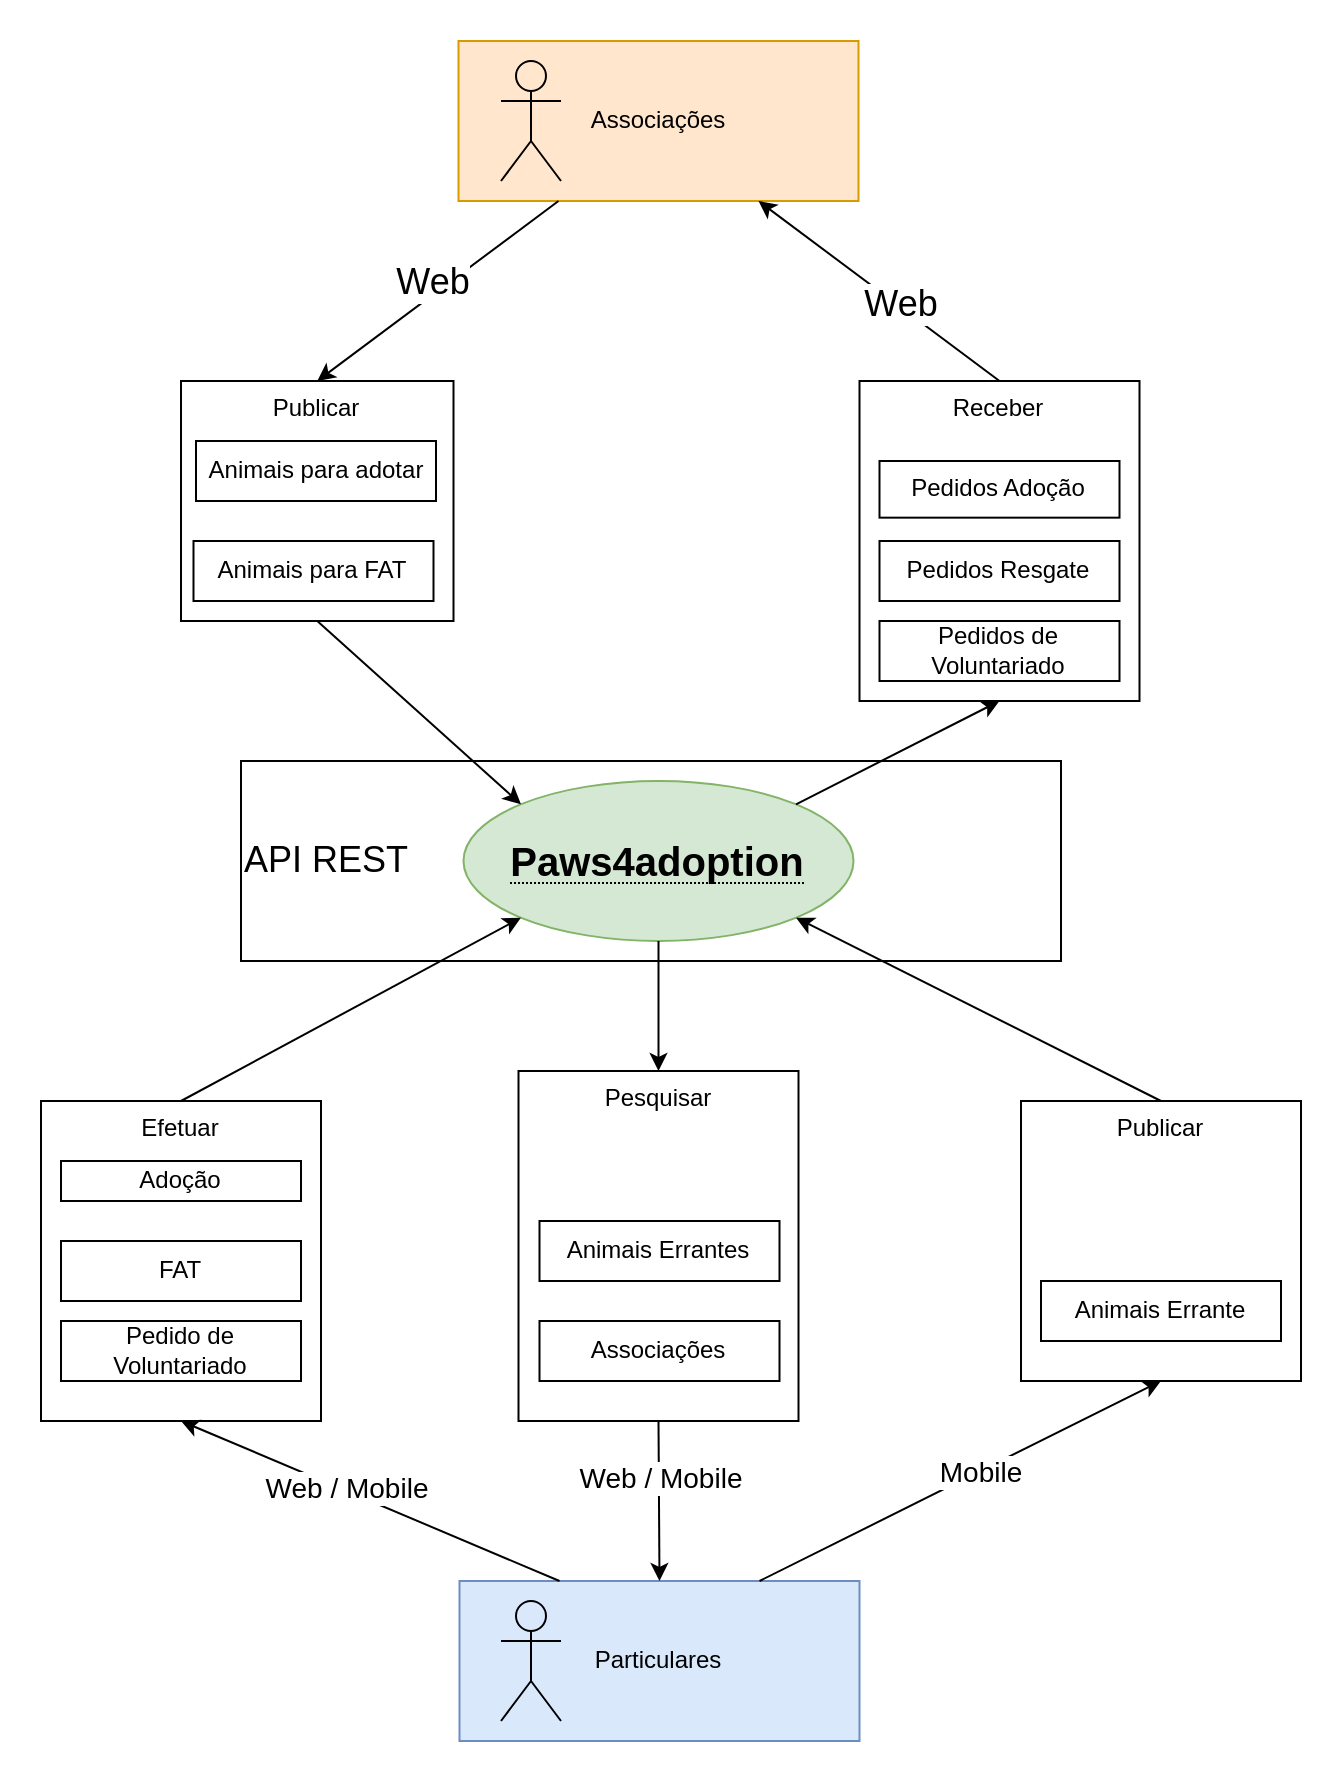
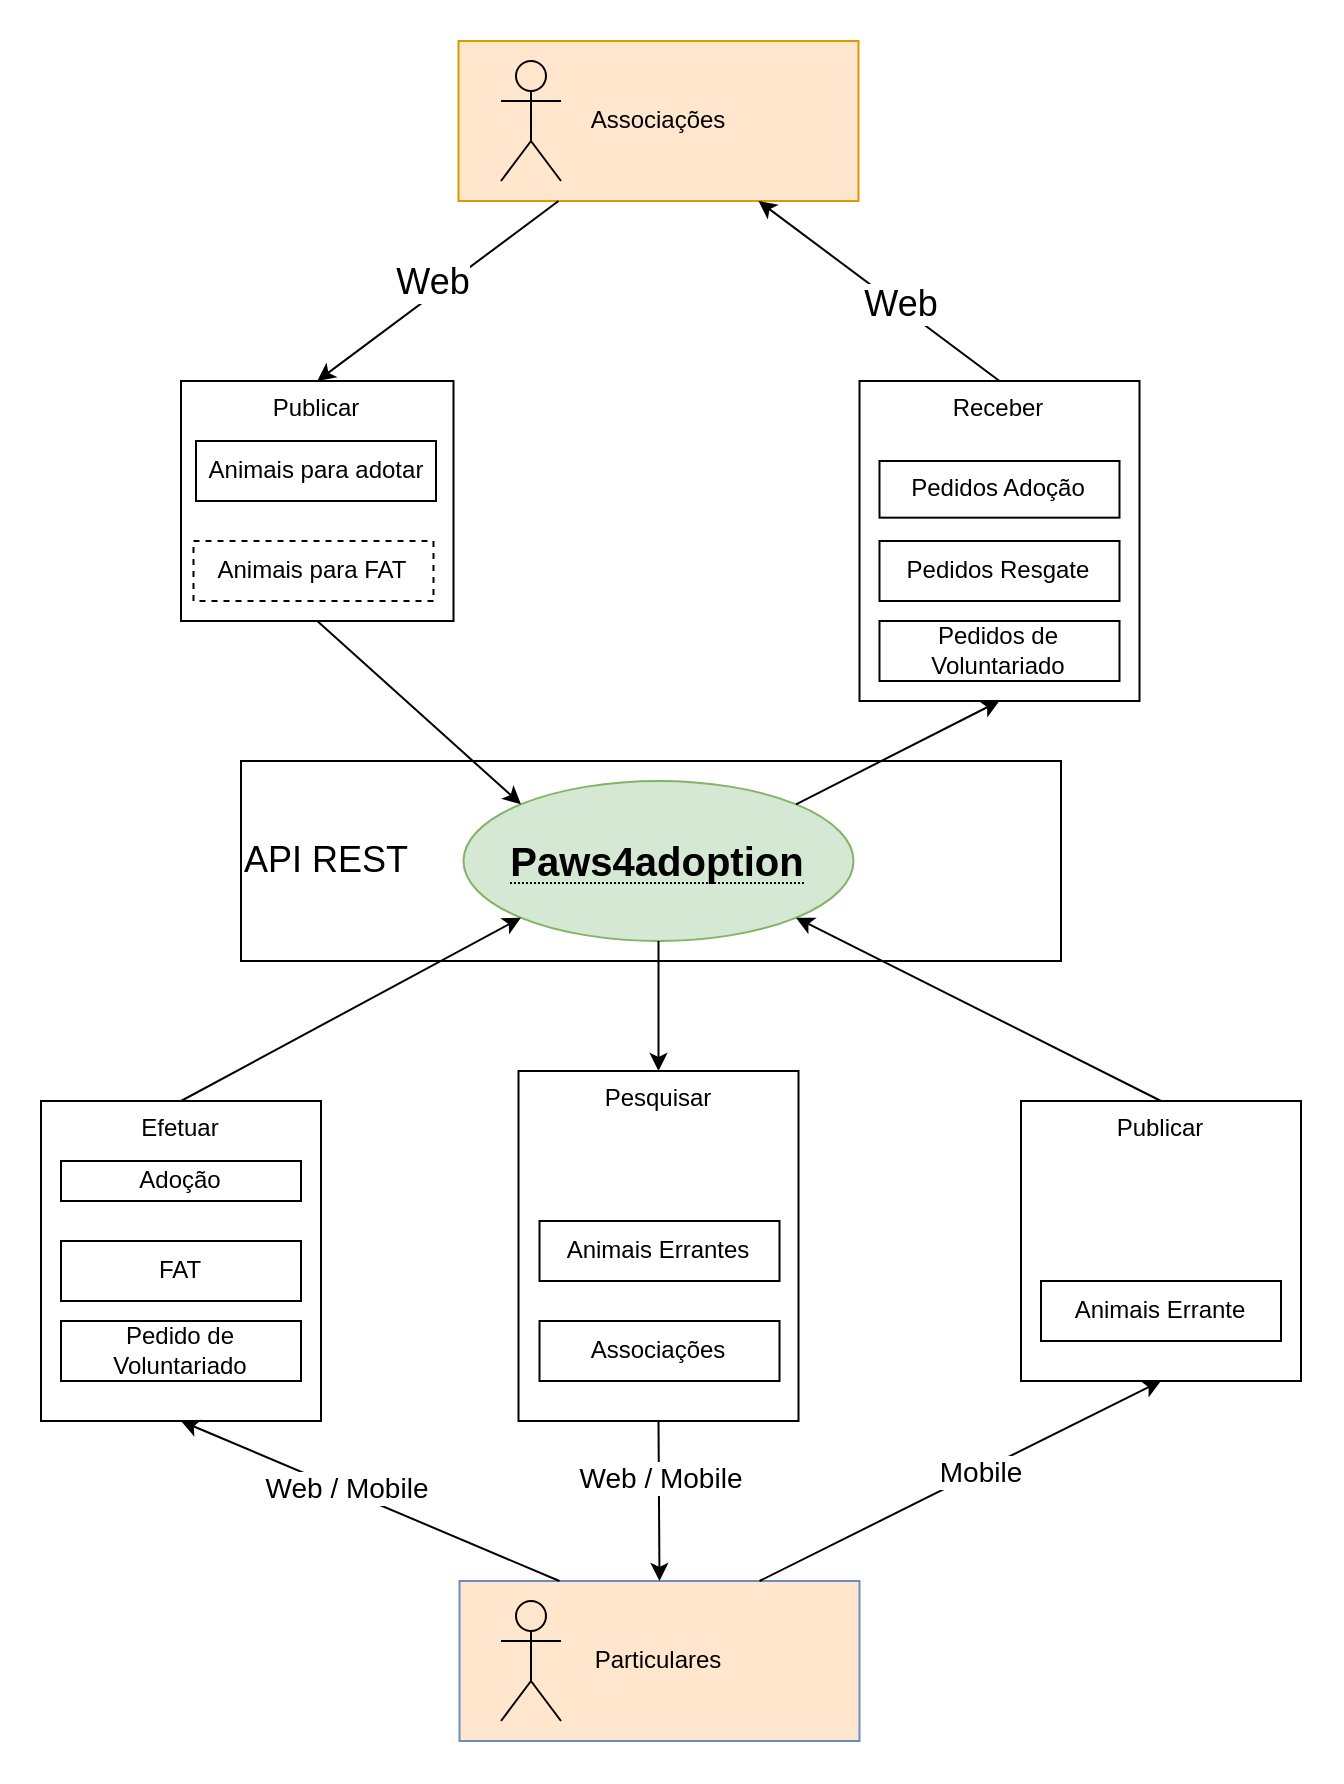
node "Animais para FAT": style solid -> dashed
node "Particulares": fillcolor #dae8fc -> #ffe6cc
